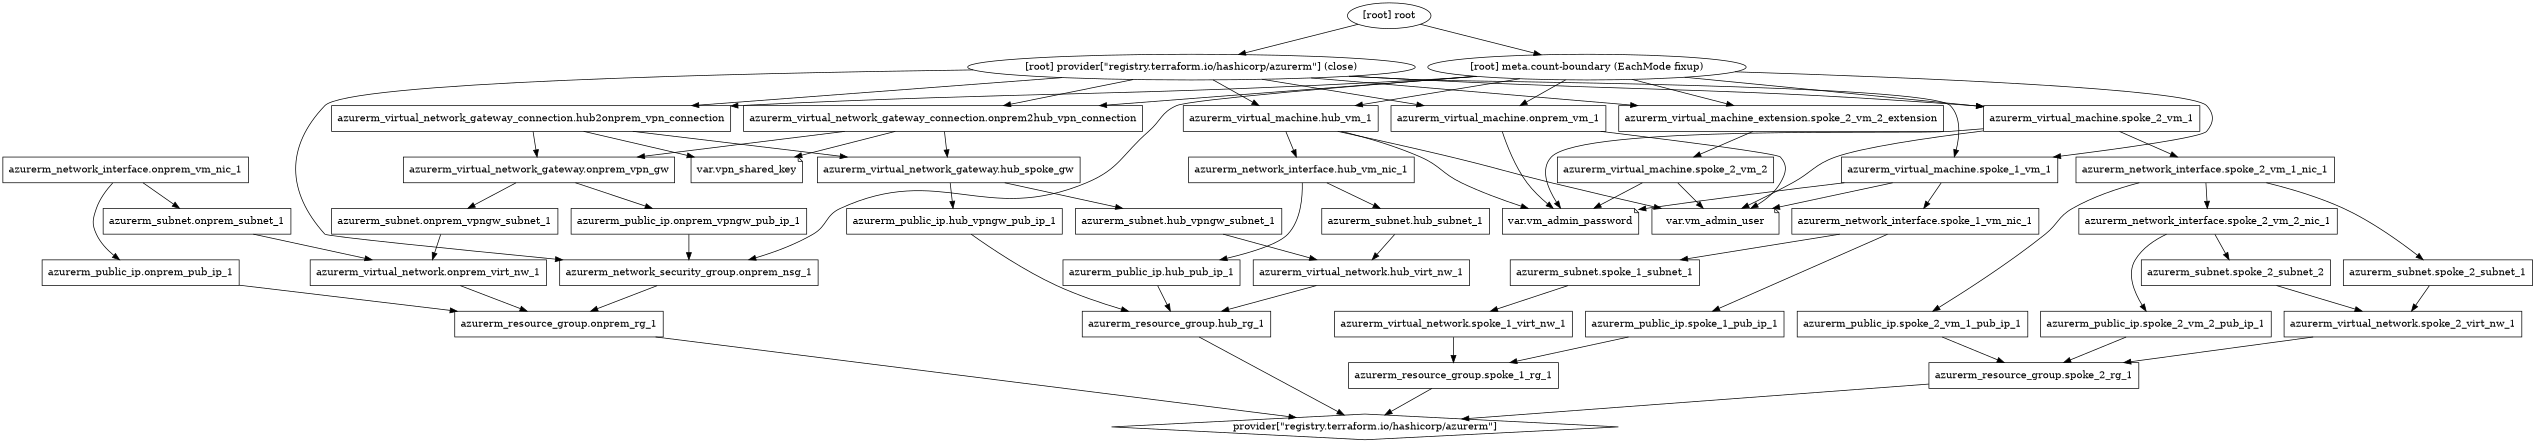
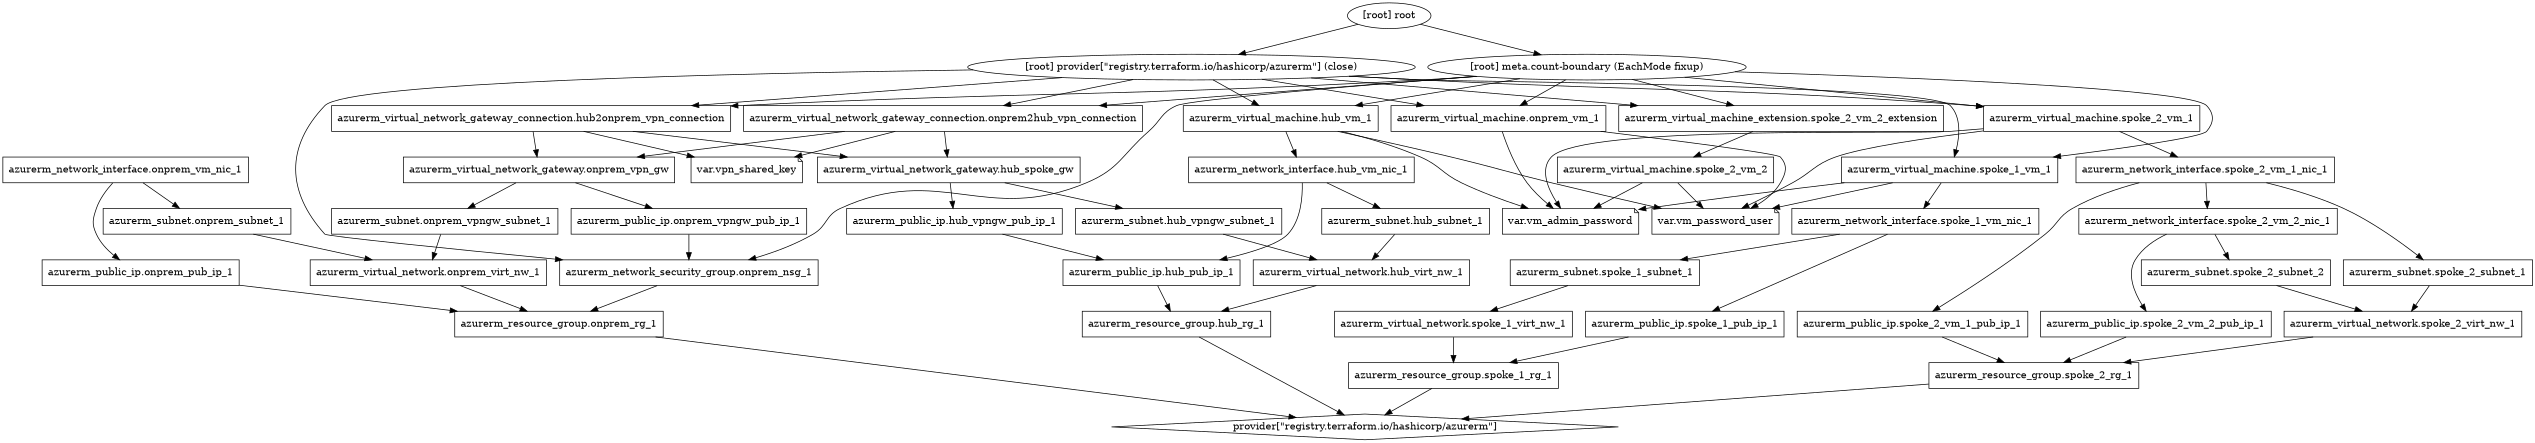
node "var.vm_admin_user": label "var.vm_admin_user" -> "var.vm_password_user"
edge "azurerm_public_ip.hub_vpngw_pub_ip_1" -> "azurerm_resource_group.hub_rg_1": now "azurerm_public_ip.hub_vpngw_pub_ip_1" -> "azurerm_public_ip.hub_pub_ip_1"
